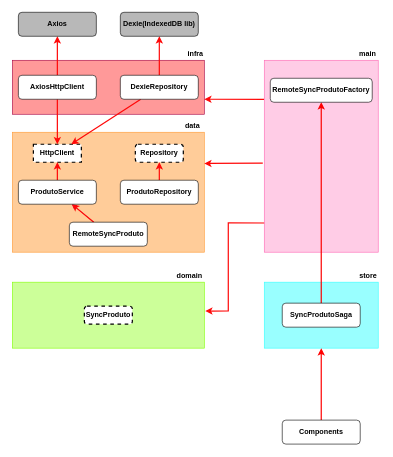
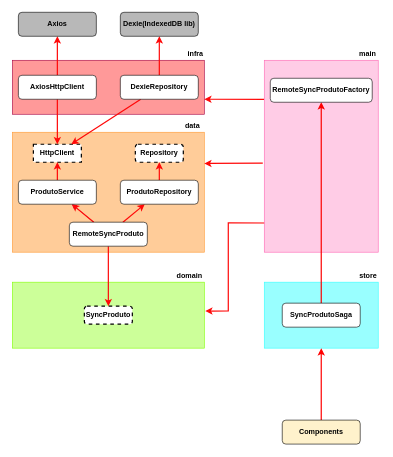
edge "RemoteSyncProduto" -> "ProdutoRepository": added
edge "RemoteSyncProduto" -> "SyncProduto": added
node "Components": fillcolor #ffffff -> #fff2cc
